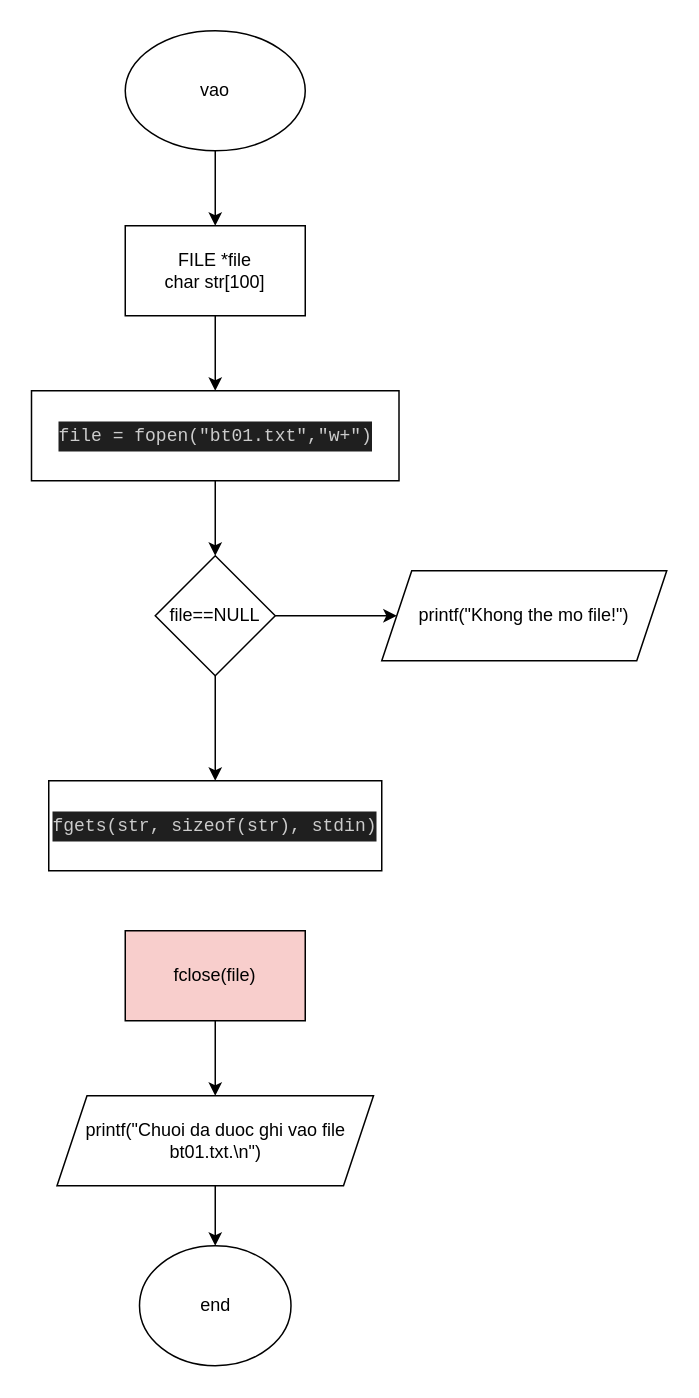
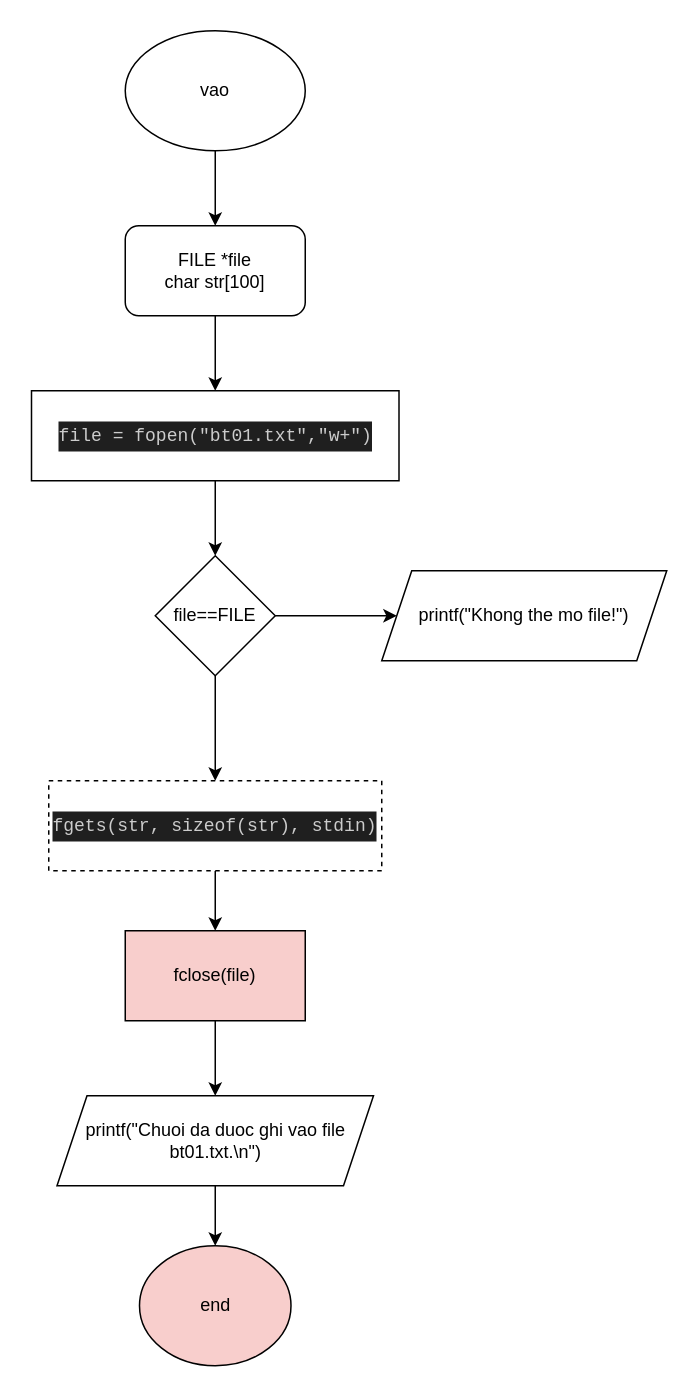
node "FILE *file char str[100]": shape rectangle -> rounded rectangle
node "file==NULL": label "file==NULL" -> "file==FILE"
node "fgets(str, sizeof(str), stdin)": style solid -> dashed
edge "fgets(str, sizeof(str), stdin)" -> "fclose(file)": added
node "end": fillcolor #ffffff -> #f8cecc
